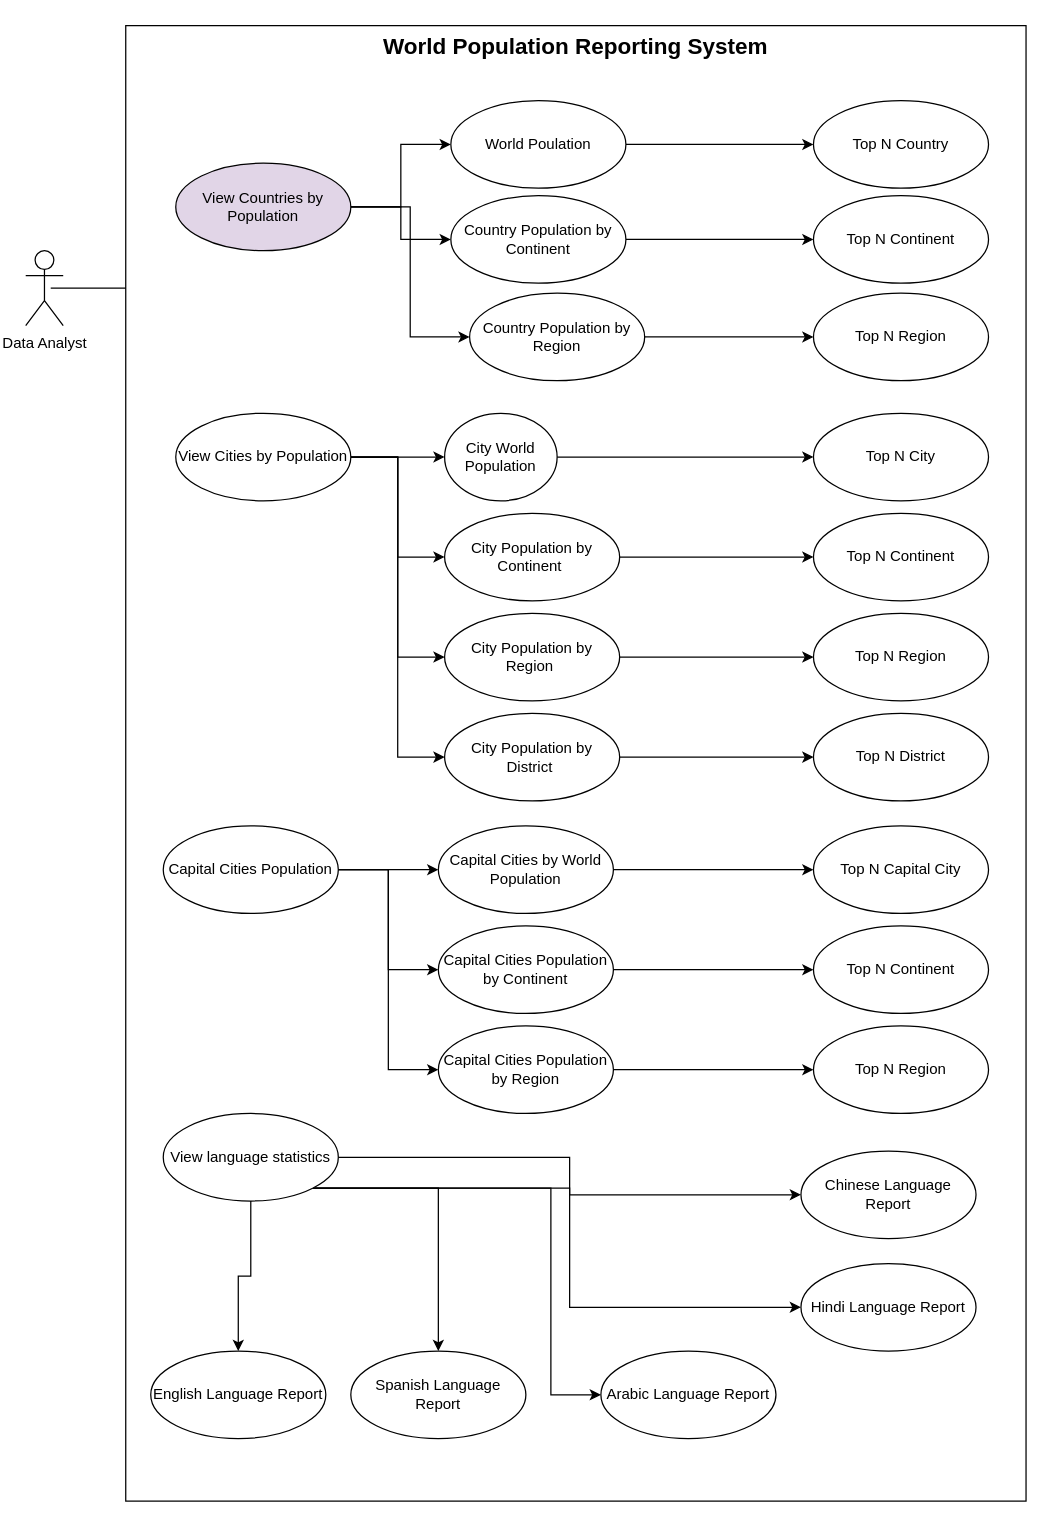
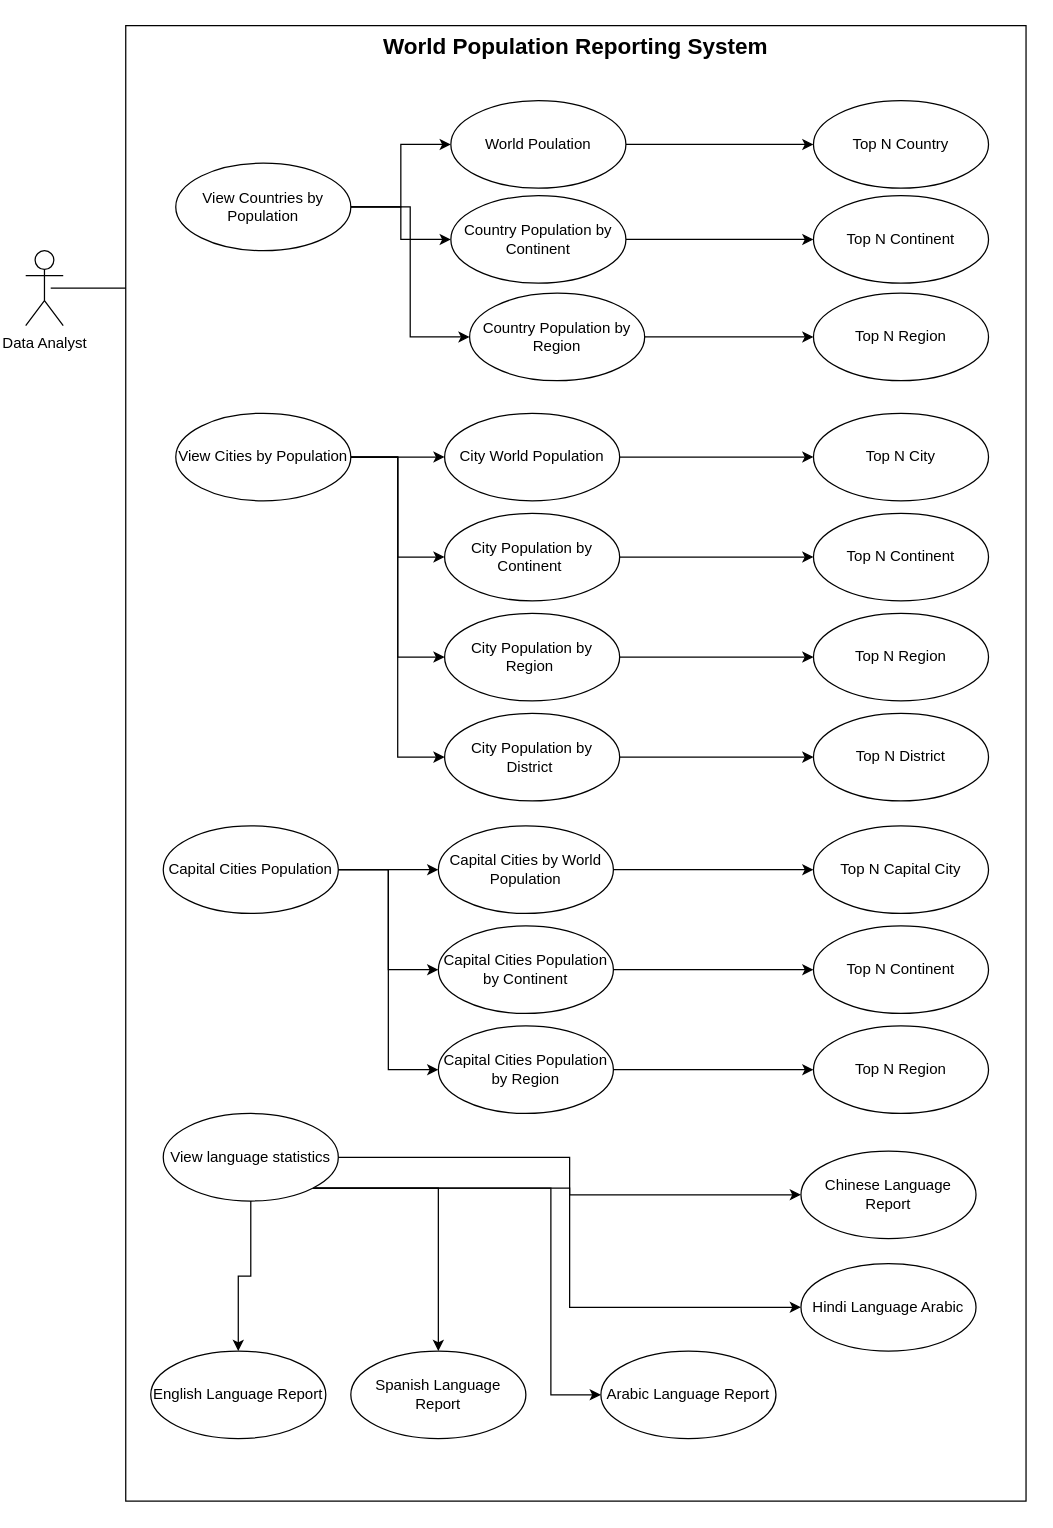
node "View Countries by Population": fillcolor #e1d5e7 -> #ffffff
node "City World Population": size 113x88 -> 175x88
node "Hindi Language Report": label "Hindi Language Report" -> "Hindi Language Arabic"
